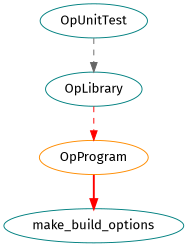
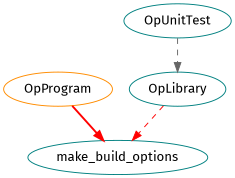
edge "OpLibrary" -> "OpProgram": now "OpLibrary" -> "make_build_options"
